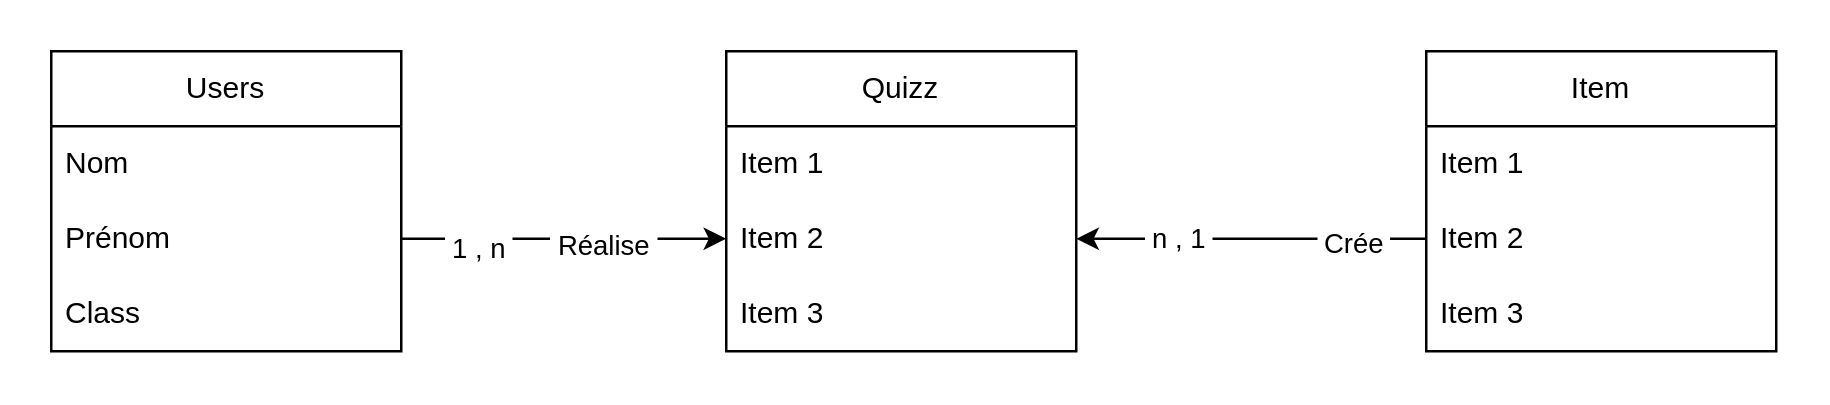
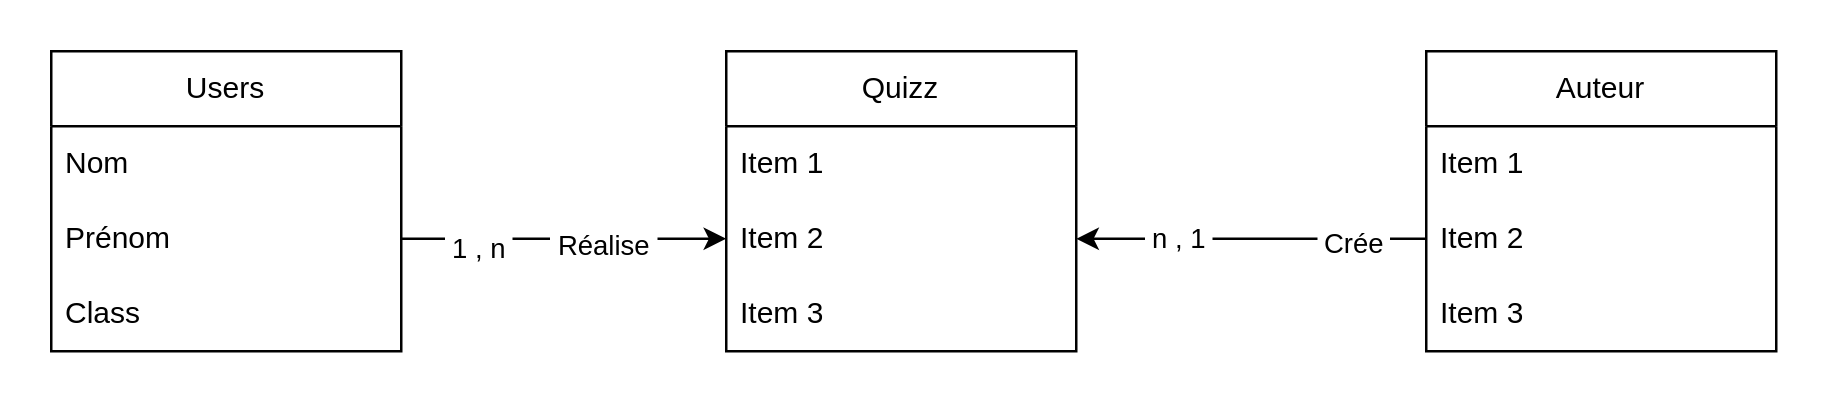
node "Item": label "Item" -> "Auteur"
